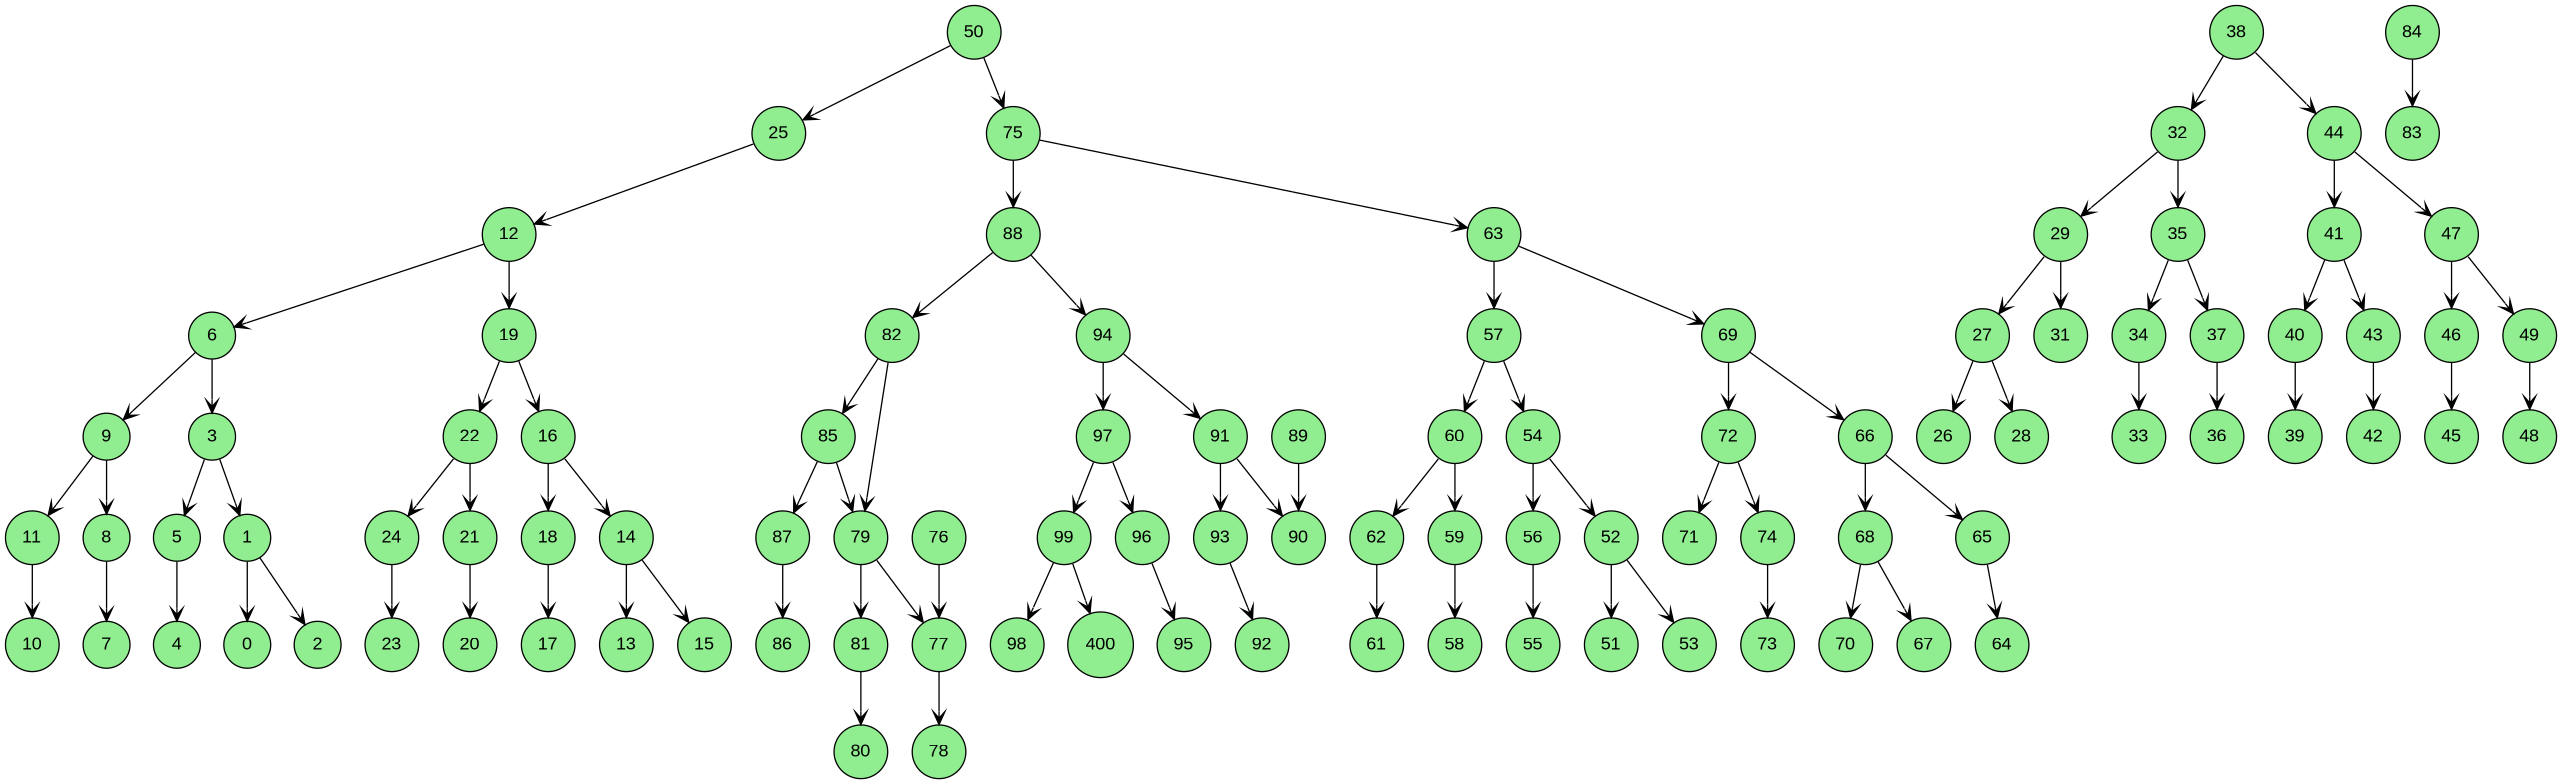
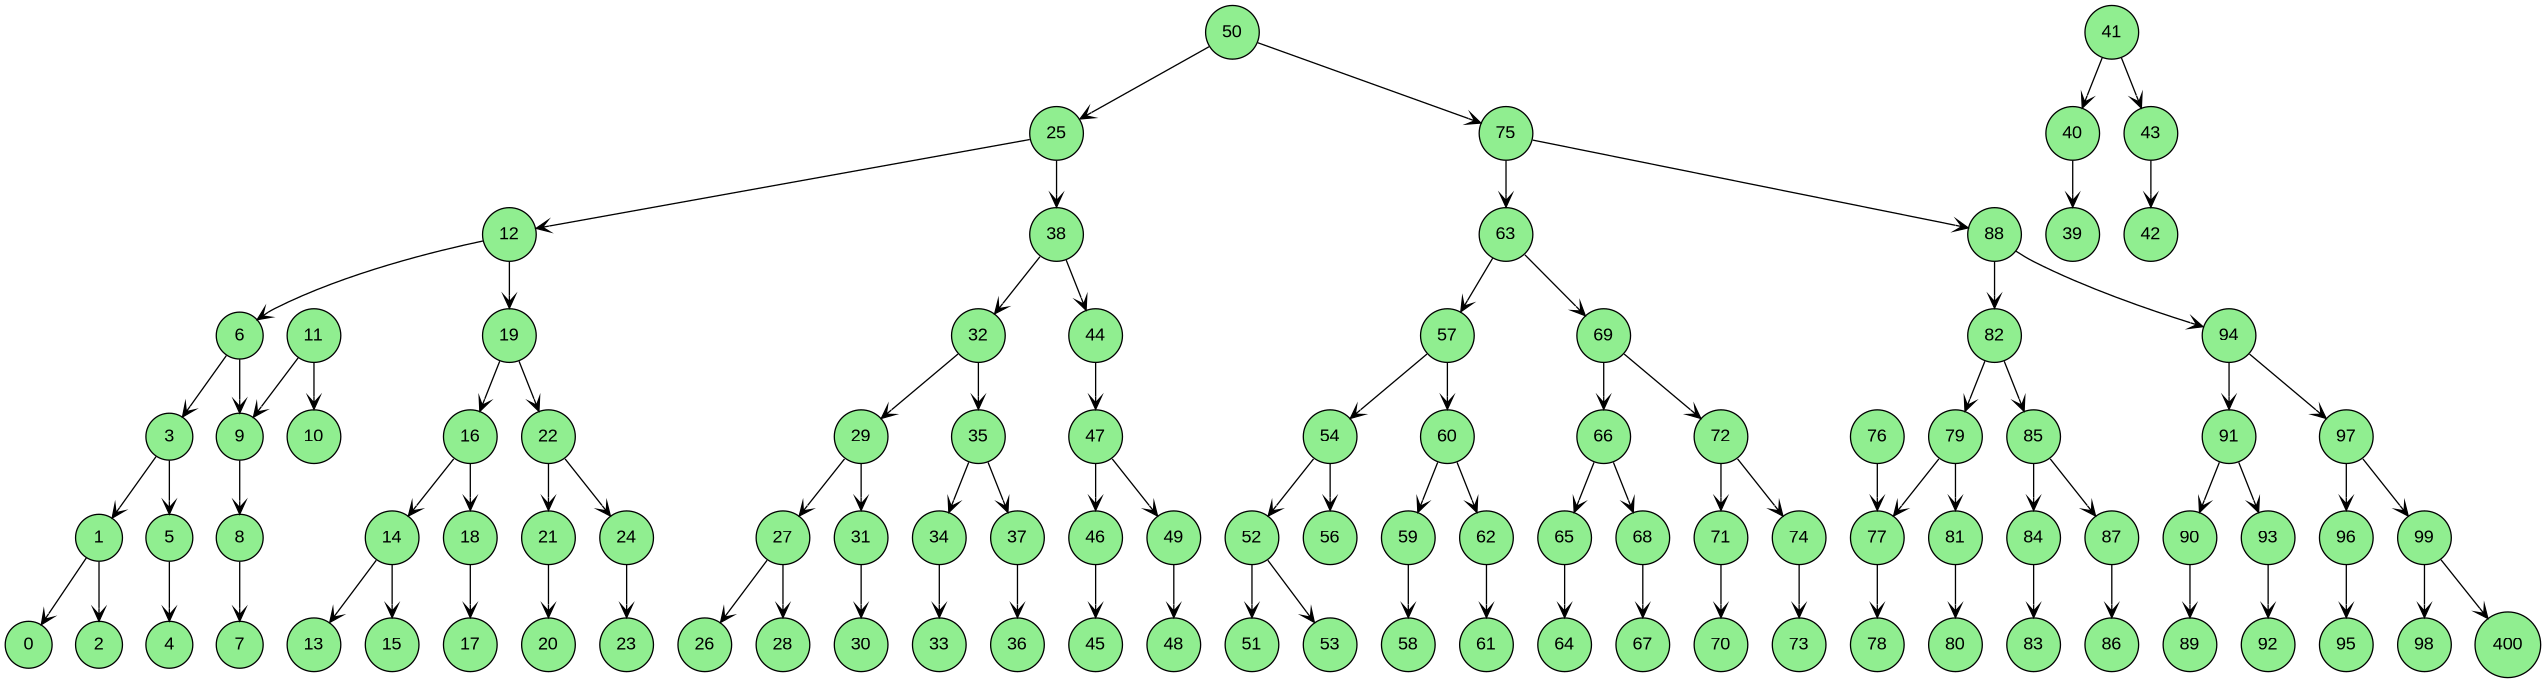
edge "25" -> "38": added
edge "44" -> "41": removed
edge "9" -> "11": reversed
edge "85" -> "79": now "85" -> "84"
edge "89" -> "90": reversed
edge "68" -> "70": now "71" -> "70"
node "30": added
node "55": removed
